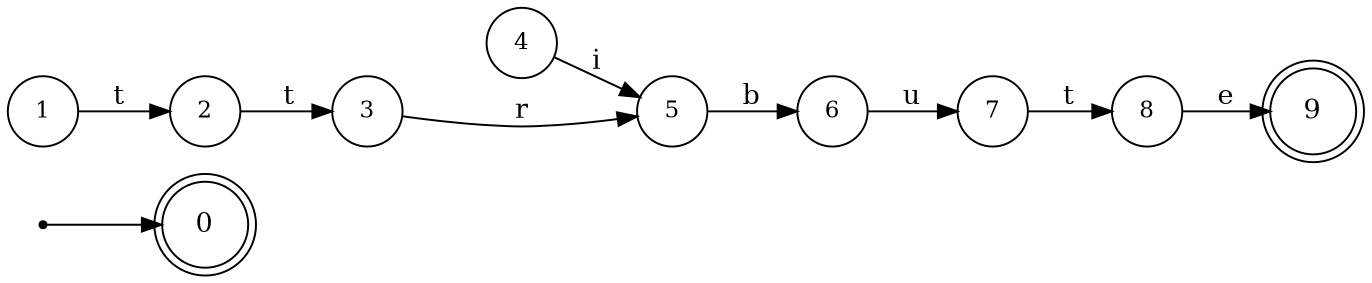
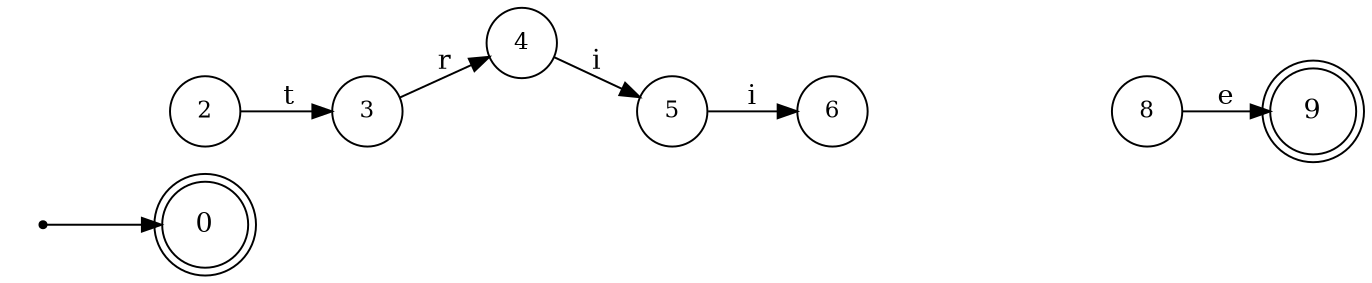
edge "5" -> "6": label "b" -> "i"
node "1": removed
node "7": removed
edge "3" -> "5": now "3" -> "4"
